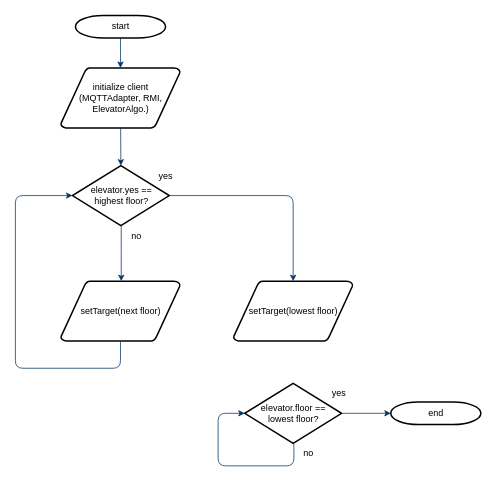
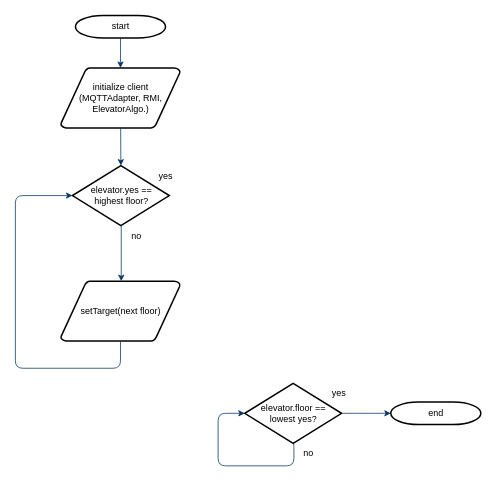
edge "elevator.yes == highest floor?" -> "setTarget(lowest floor)": removed
node "setTarget(lowest floor)": removed
node "elevator.floor == lowest floor?": label "elevator.floor == lowest floor?" -> "elevator.floor == lowest yes?"
